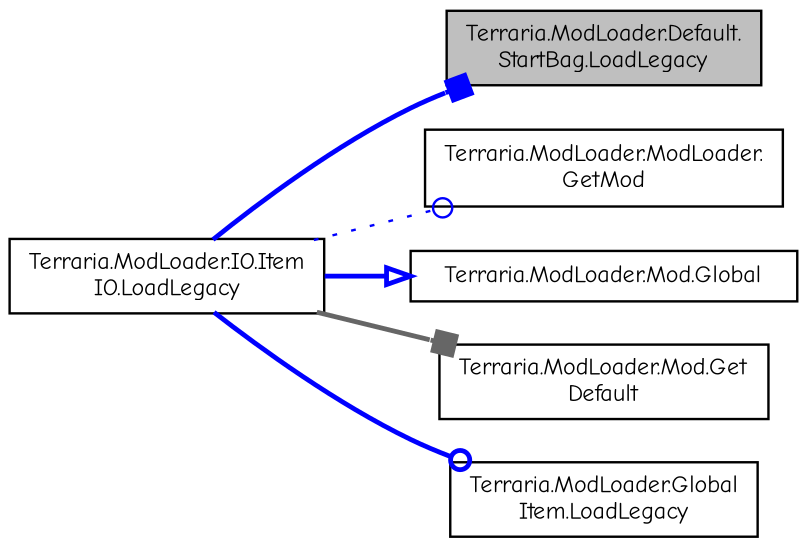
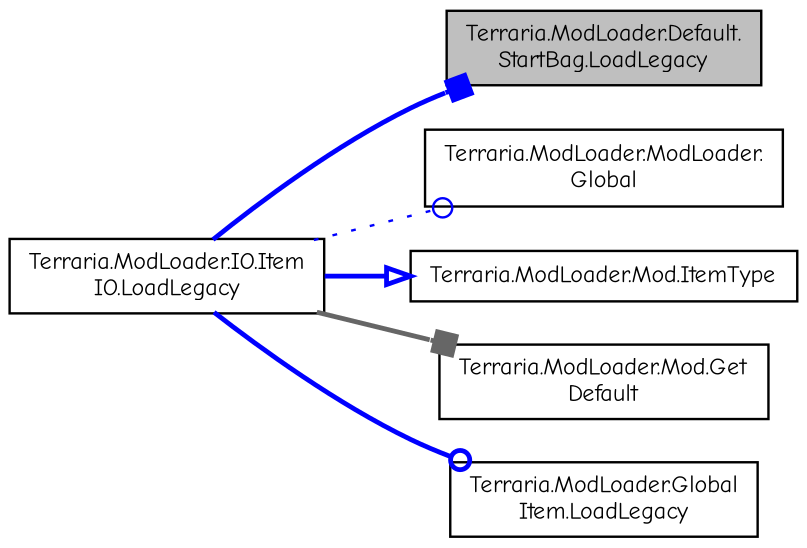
node "Terraria.ModLoader.ModLoader. GetMod": label "Terraria.ModLoader.ModLoader. GetMod" -> "Terraria.ModLoader.ModLoader. Global"
node "Terraria.ModLoader.Mod.Global": label "Terraria.ModLoader.Mod.Global" -> "Terraria.ModLoader.Mod.ItemType"
